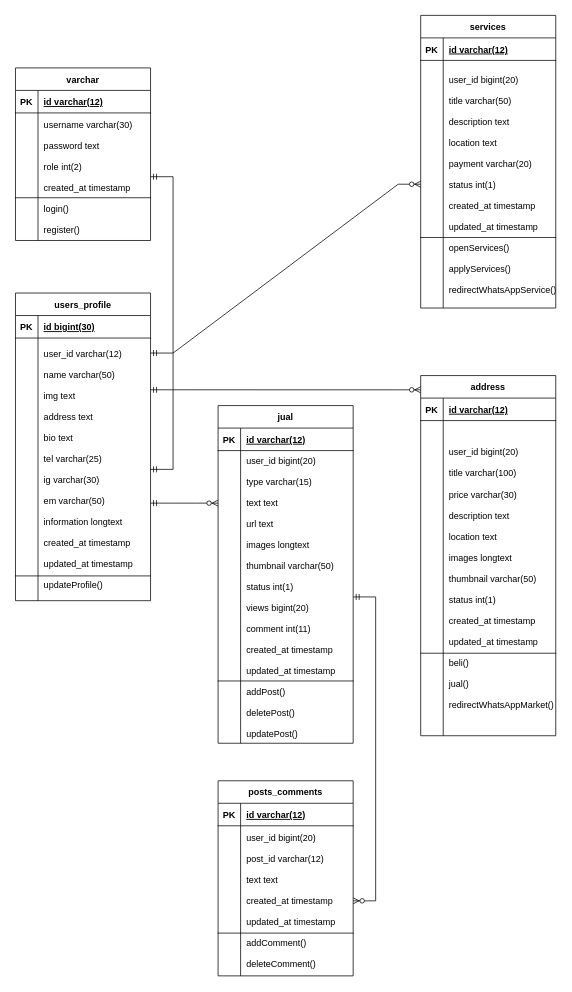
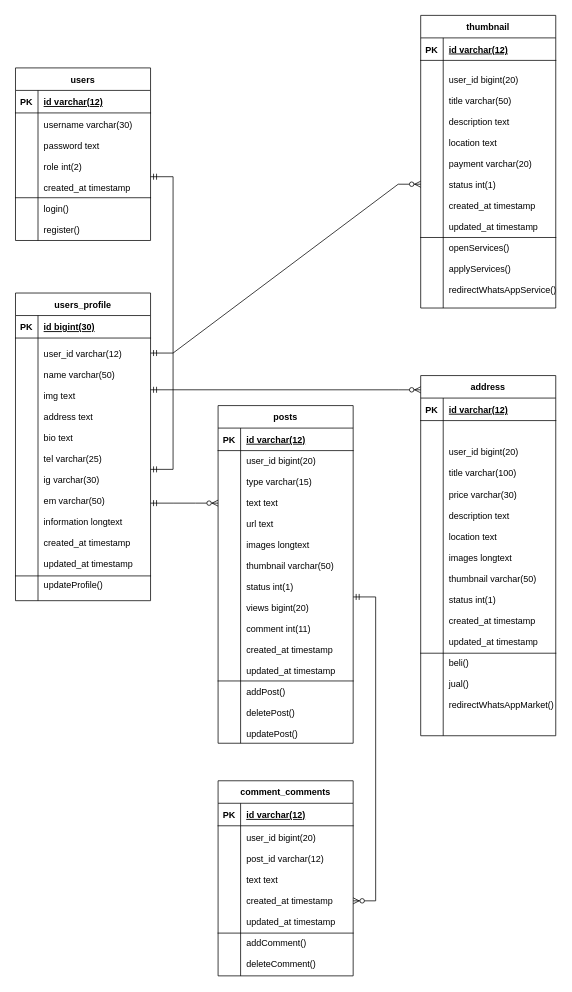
node "services": label "services" -> "thumbnail"
node "varchar": label "varchar" -> "users"
node "jual": label "jual" -> "posts"
node "posts_comments": label "posts_comments" -> "comment_comments"
